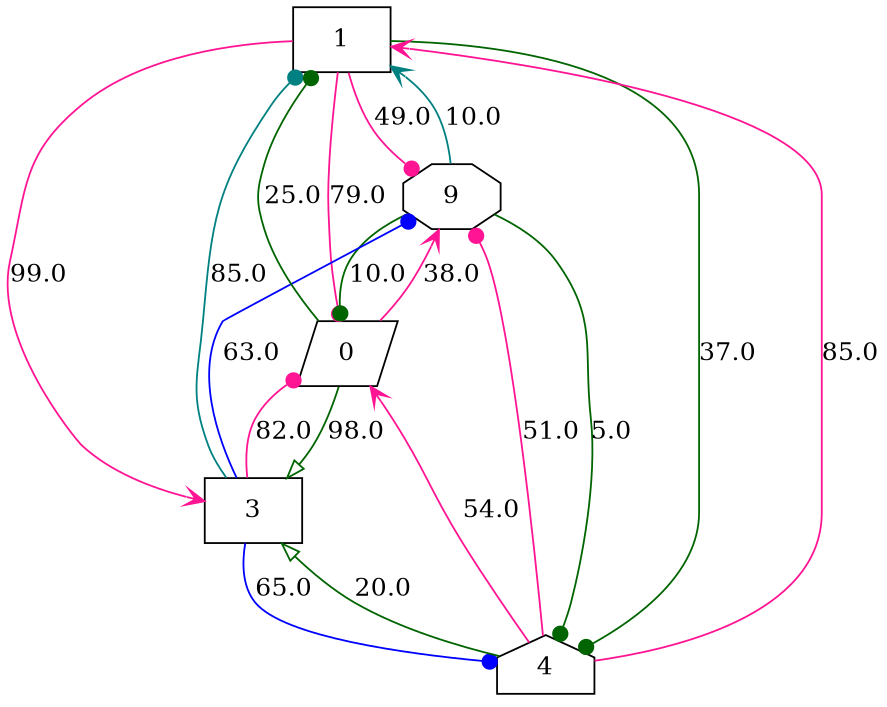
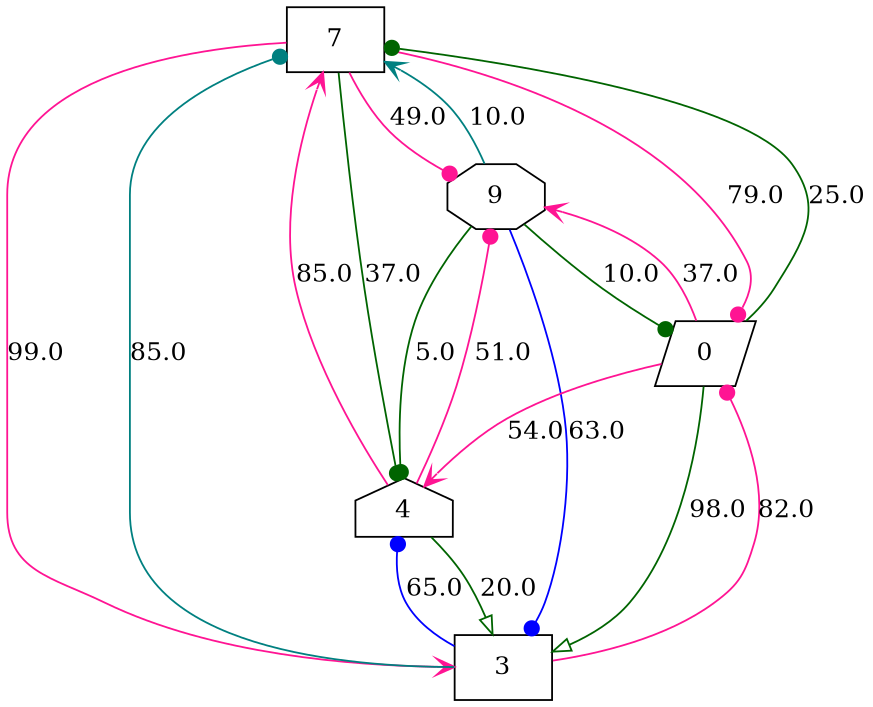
node "1": label "1" -> "7"
edge "0" -> "9": label "38.0" -> "37.0"
edge "3" -> "9": reversed
edge "4" -> "0": reversed
